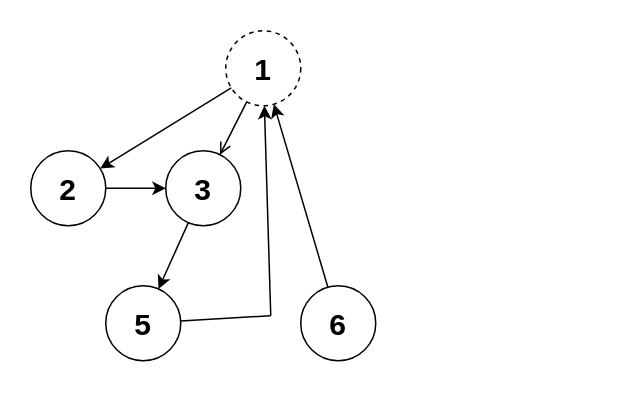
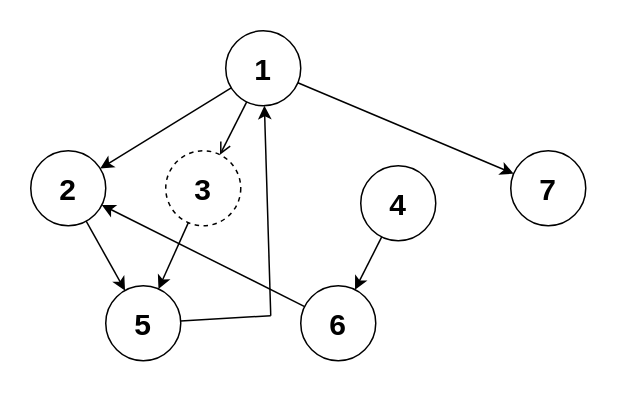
node "1": style dashed -> solid
edge "1" -> "7": added
edge "2" -> "3": now "2" -> "5"
node "3": style solid -> dashed
node "7": added
edge "6" -> "1": now "6" -> "2"
node "4": added
edge "4" -> "6": added
